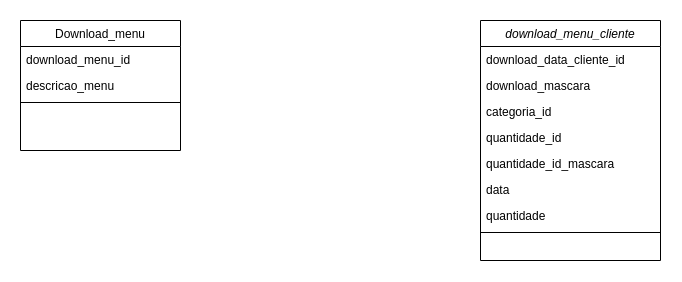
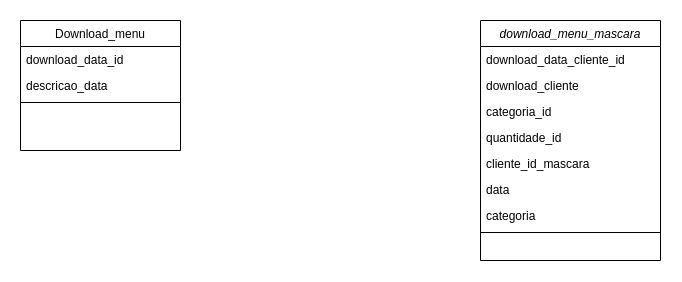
node "download_menu_cliente": label "download_menu_cliente" -> "download_menu_mascara"
node "download_menu_id": label "download_menu_id" -> "download_data_id"
node "descricao_menu": label "descricao_menu" -> "descricao_data"
node "download_mascara": label "download_mascara" -> "download_cliente"
node "quantidade_id_mascara": label "quantidade_id_mascara" -> "cliente_id_mascara"
node "quantidade": label "quantidade" -> "categoria"
